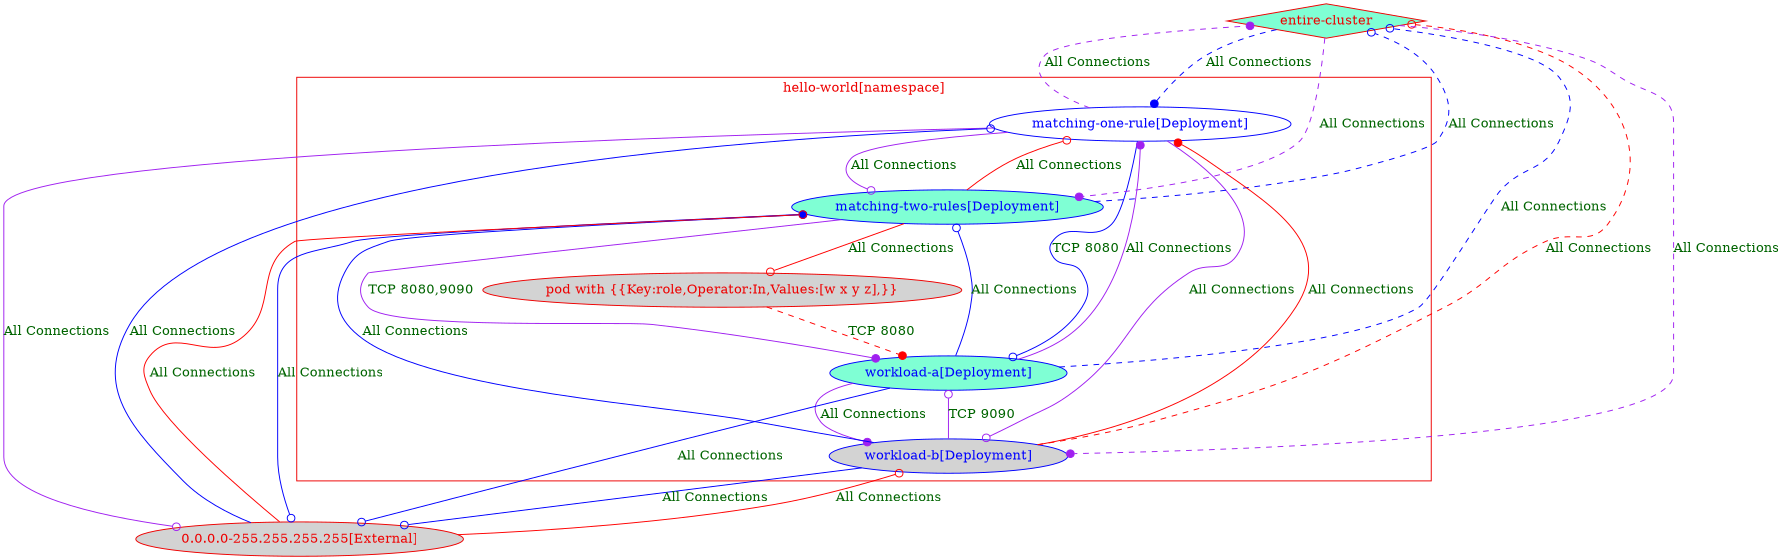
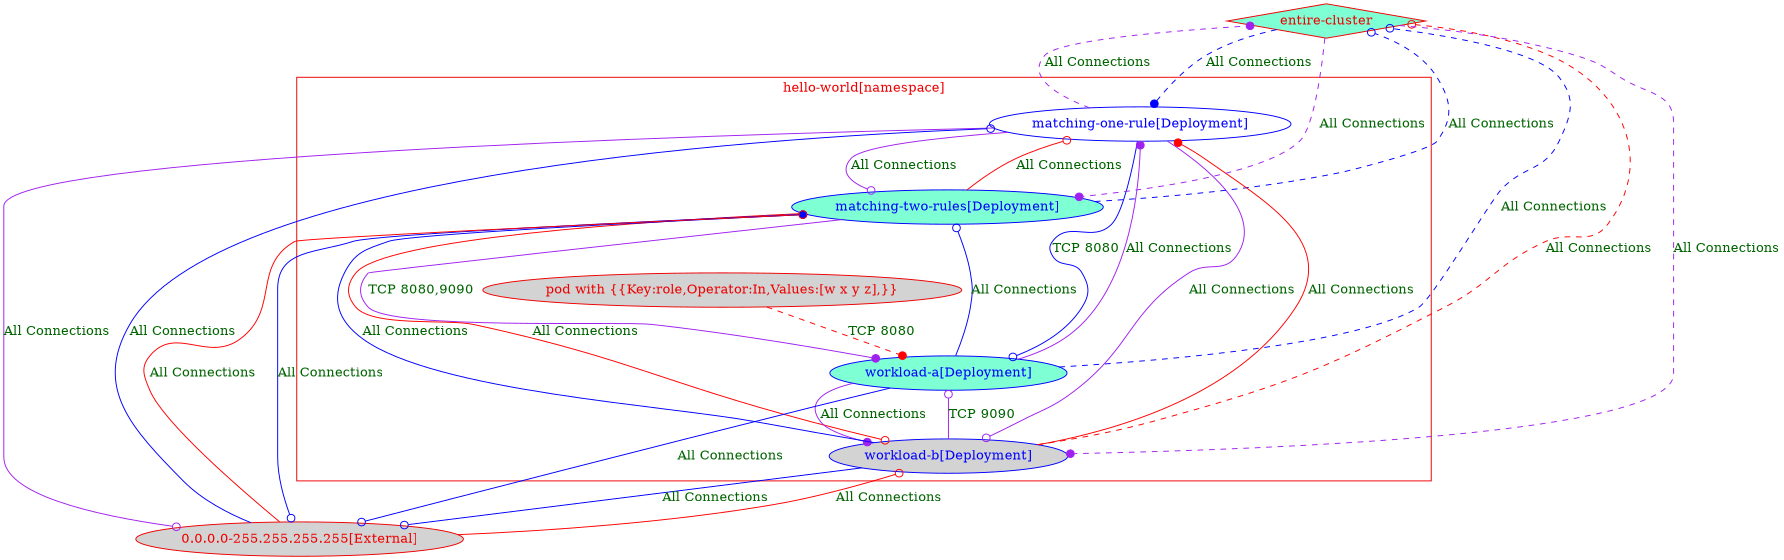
edge "matching-two-rules[Deployment]" -> "pod with {{Key:role,Operator:In,Values:[w x y z],}}": now "matching-two-rules[Deployment]" -> "workload-b[Deployment]"
